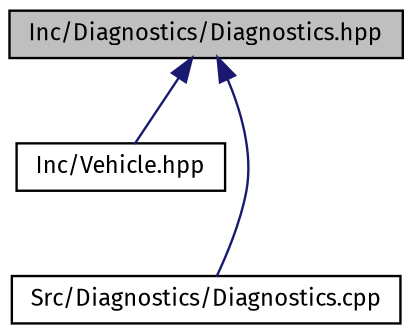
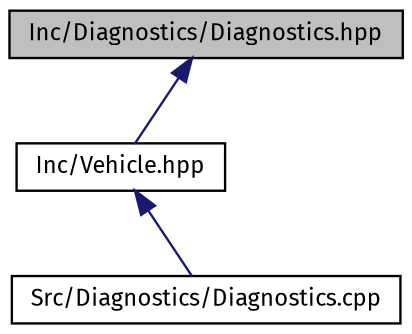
edge "Src/Diagnostics/Diagnostics.cpp" -> "Inc/Diagnostics/Diagnostics.hpp": now "Src/Diagnostics/Diagnostics.cpp" -> "Inc/Vehicle.hpp"
